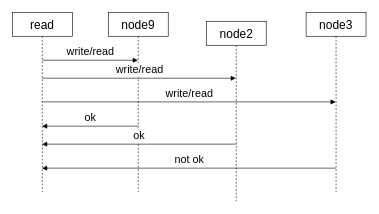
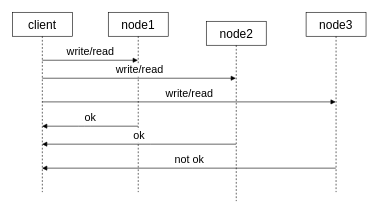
node "read": label "read" -> "client"
node "node9": label "node9" -> "node1"
